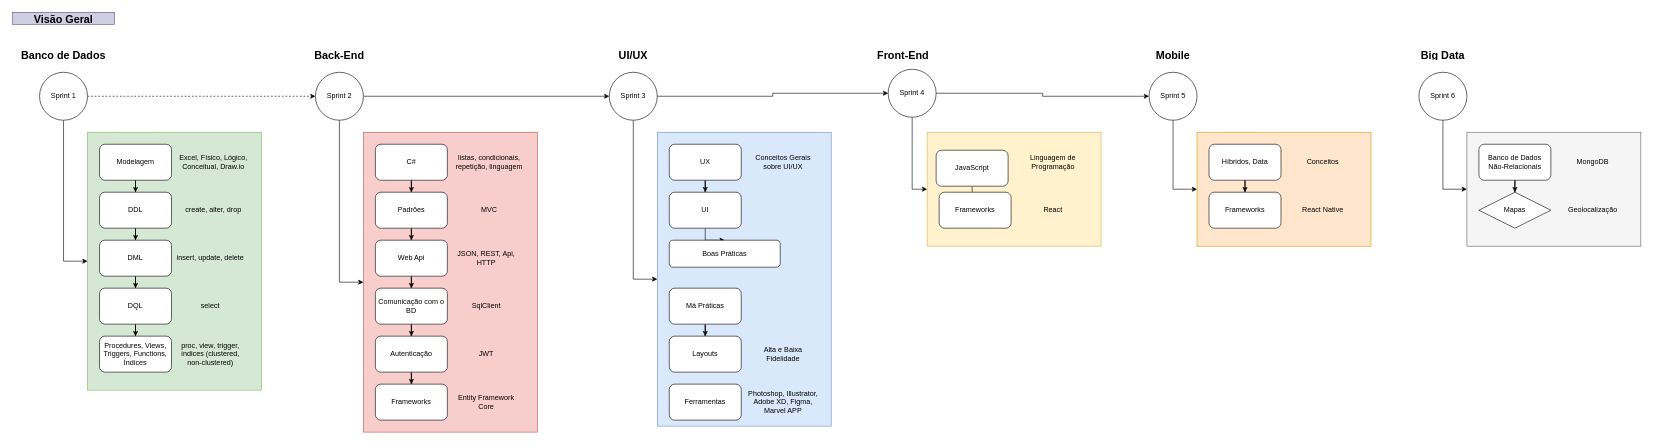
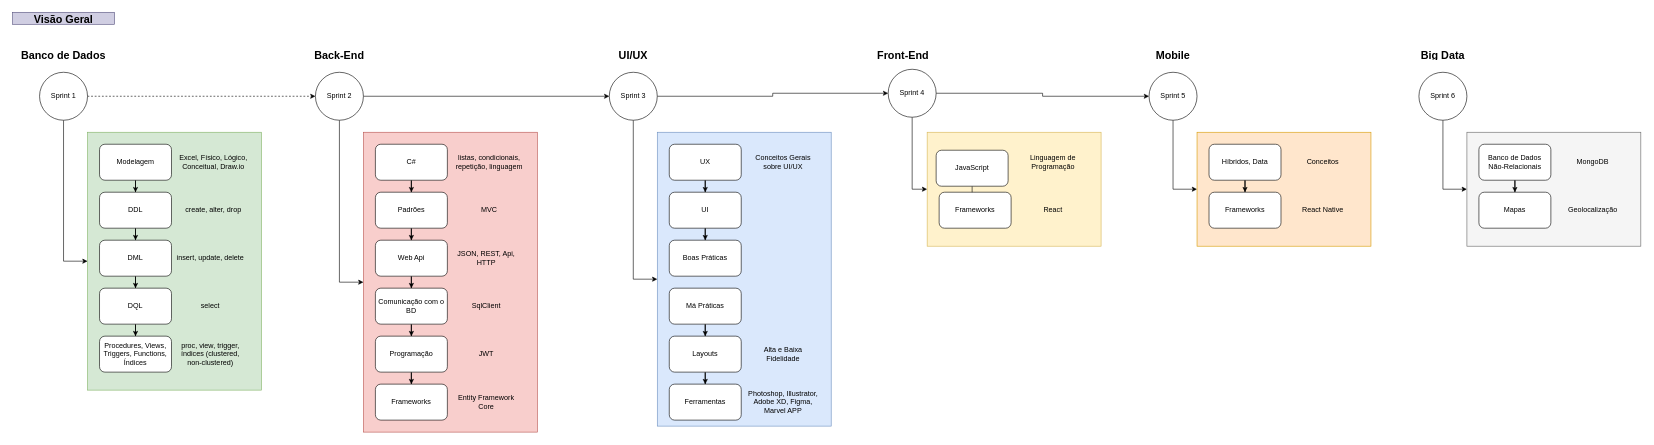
node "Mapas": shape diamond -> rounded rectangle
node "Boas Práticas": size 111x27 -> 72x36
node "Autenticação": label "Autenticação" -> "Programação"
edge "Layouts" -> "Ferramentas": added
